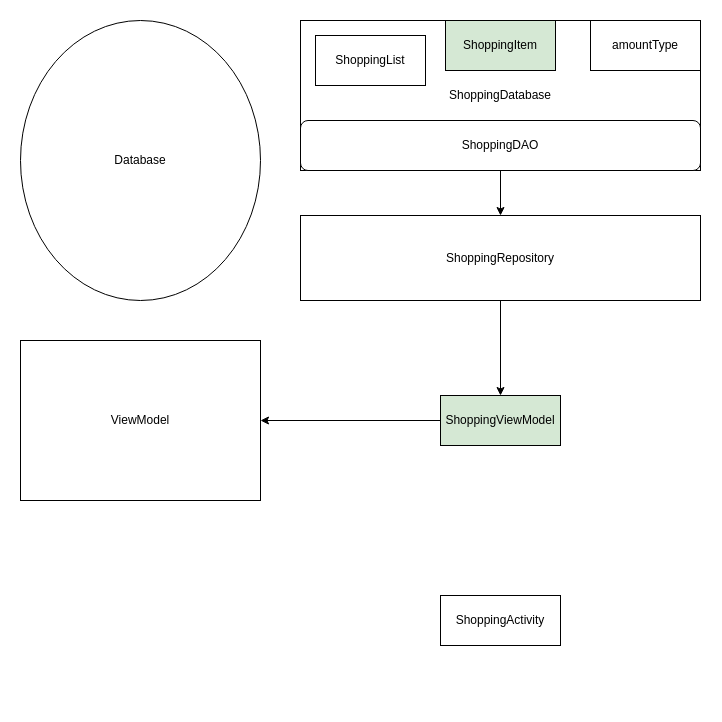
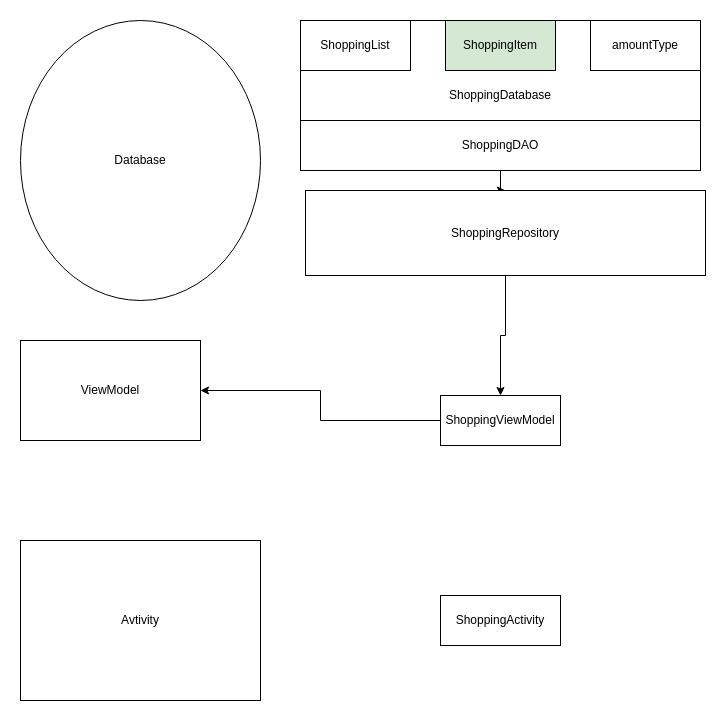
node "ShoppingList": moved (371, 61) -> (356, 46)
node "ShoppingDAO": shape rounded rectangle -> rectangle
node "ShoppingRepository": moved (501, 258) -> (506, 233)
node "ViewModel": size 240x160 -> 180x100
node "ShoppingViewModel": fillcolor #d5e8d4 -> #ffffff
node "Avtivity": added
